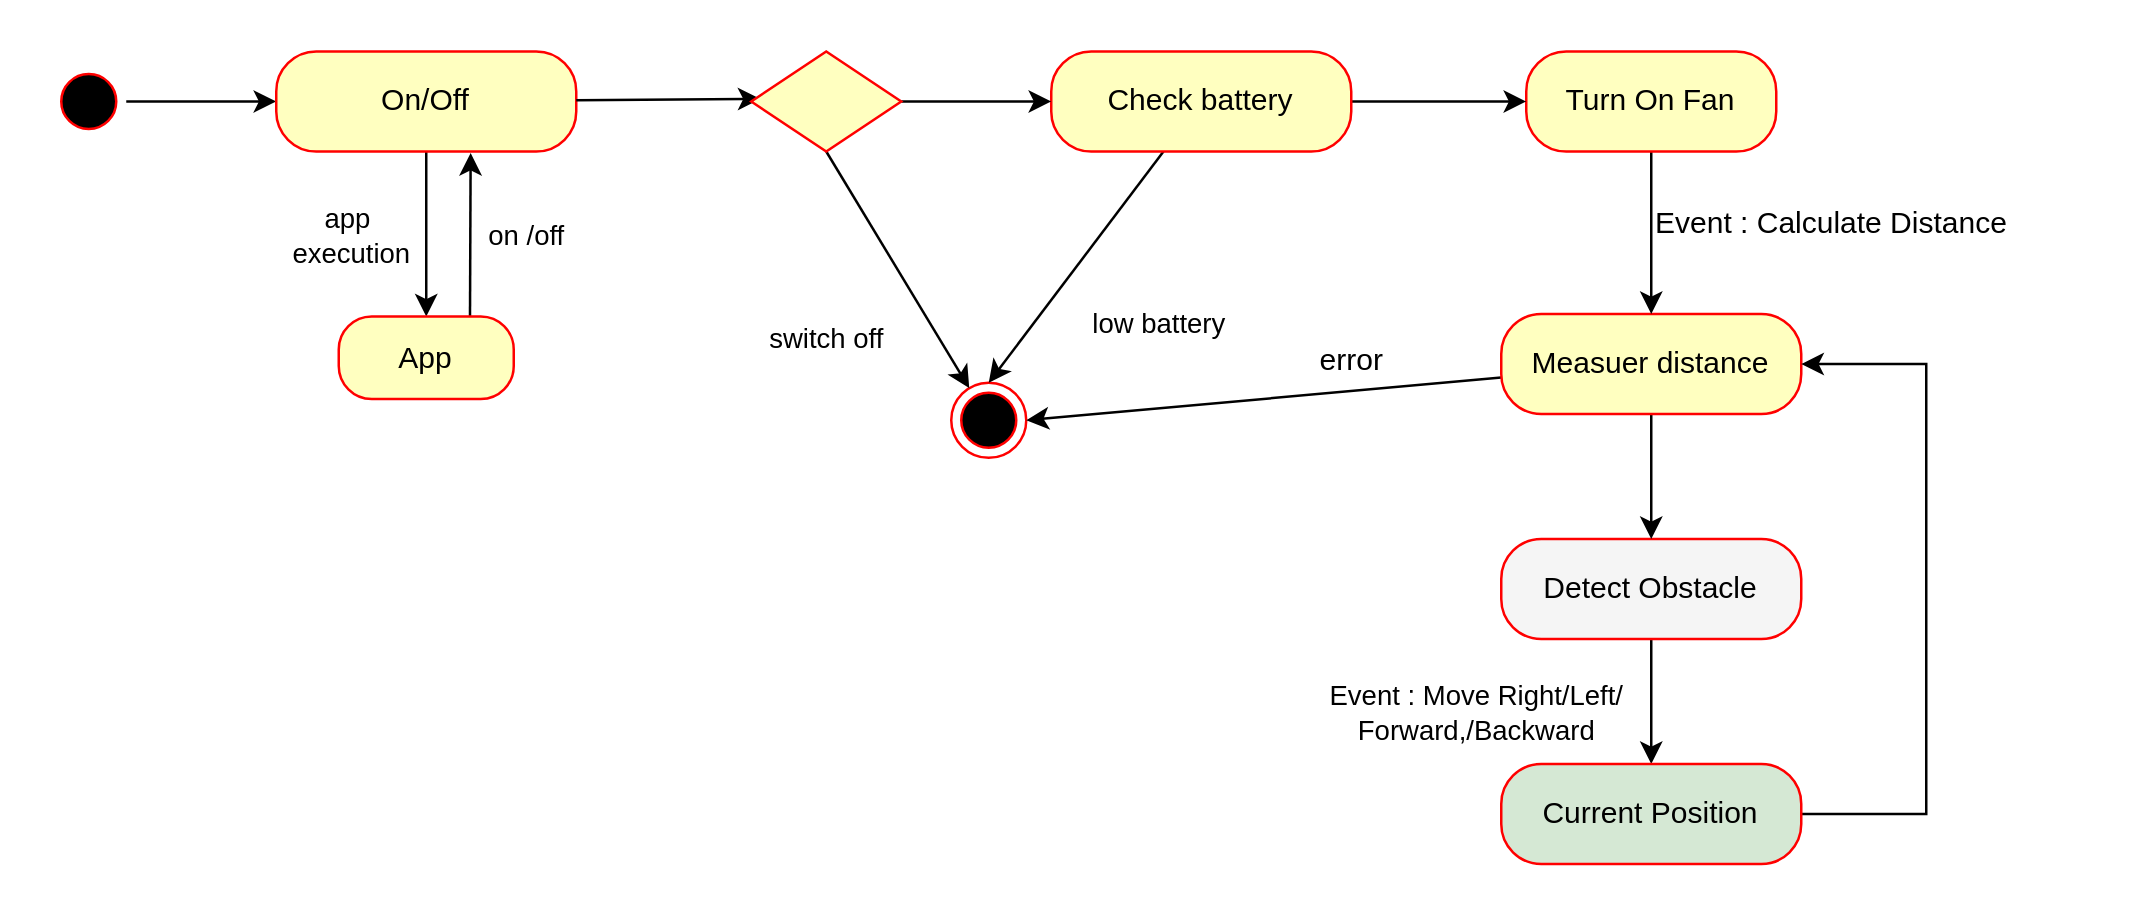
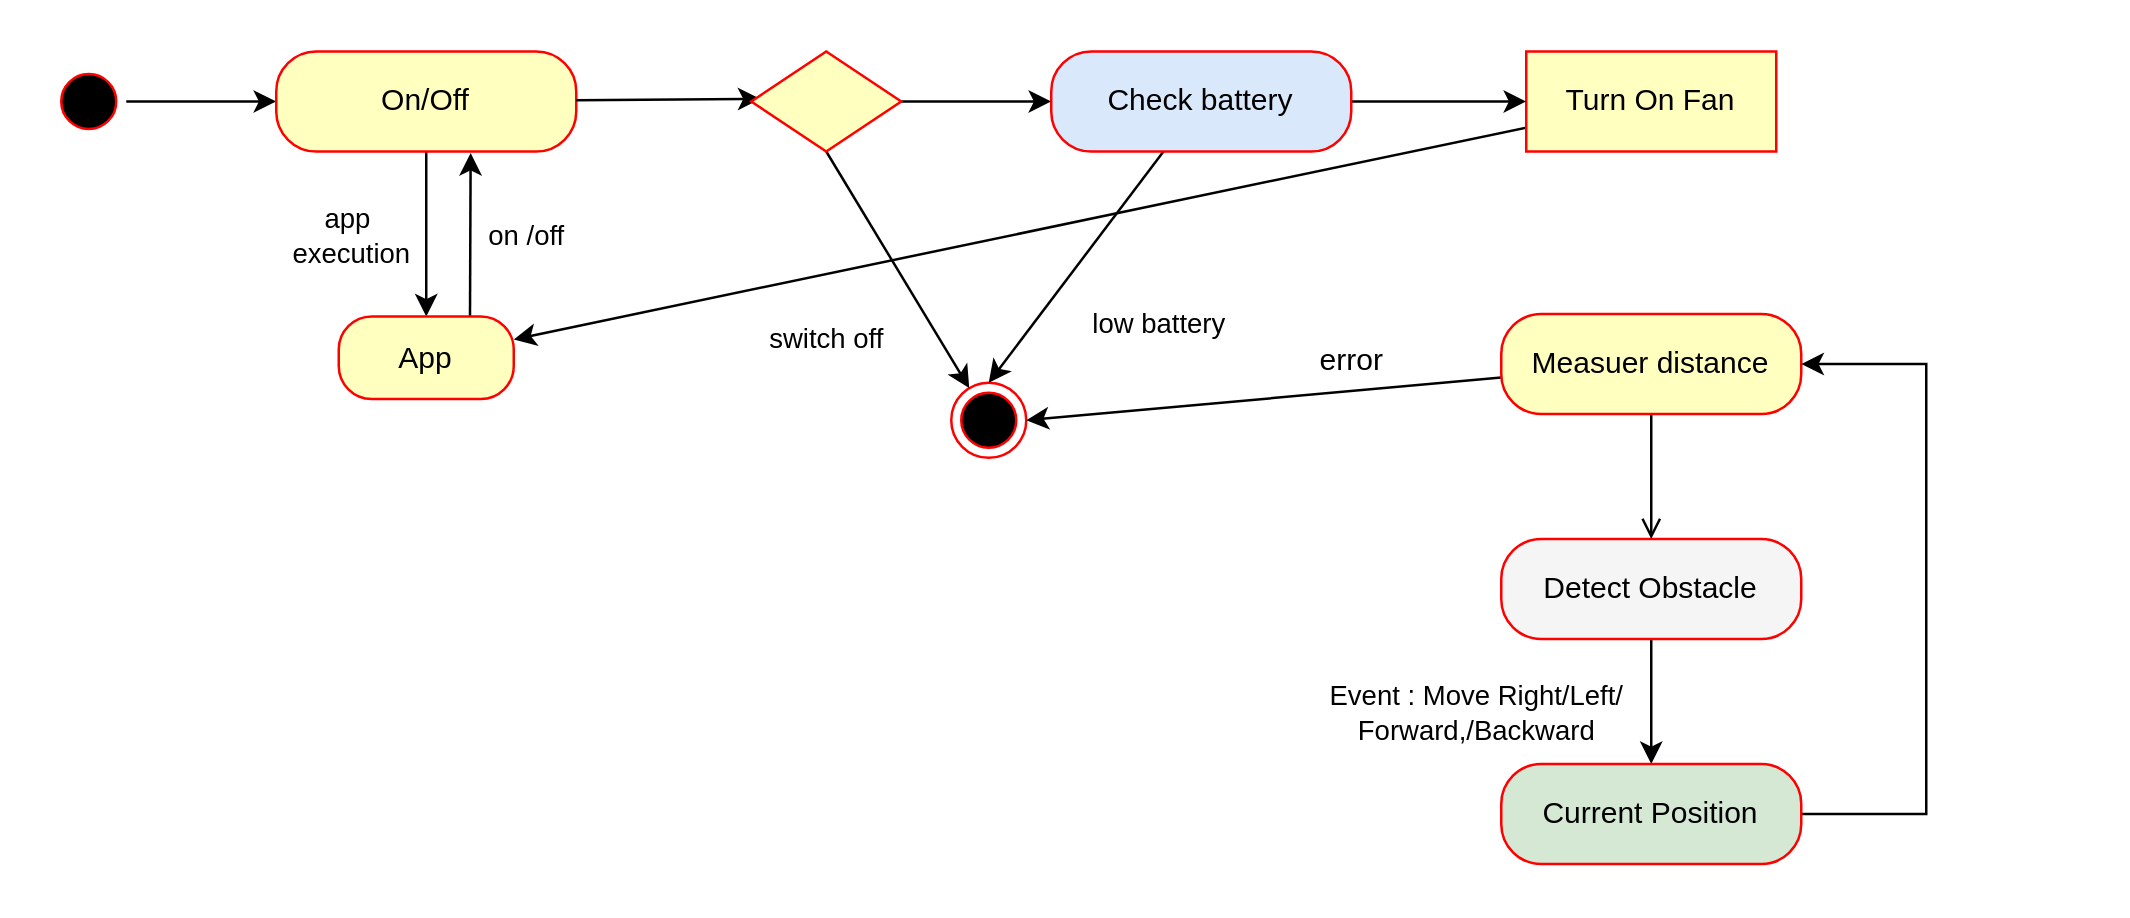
node "Check battery": fillcolor #ffffc0 -> #dae8fc
node "Turn On Fan": shape rounded rectangle -> rectangle
edge "Turn On Fan" -> "Measuer distance": now "Turn On Fan" -> "App"
node "Event : Calculate Distance": removed
edge "Measuer distance" -> "Detect Obstacle": arrowhead classic -> open
